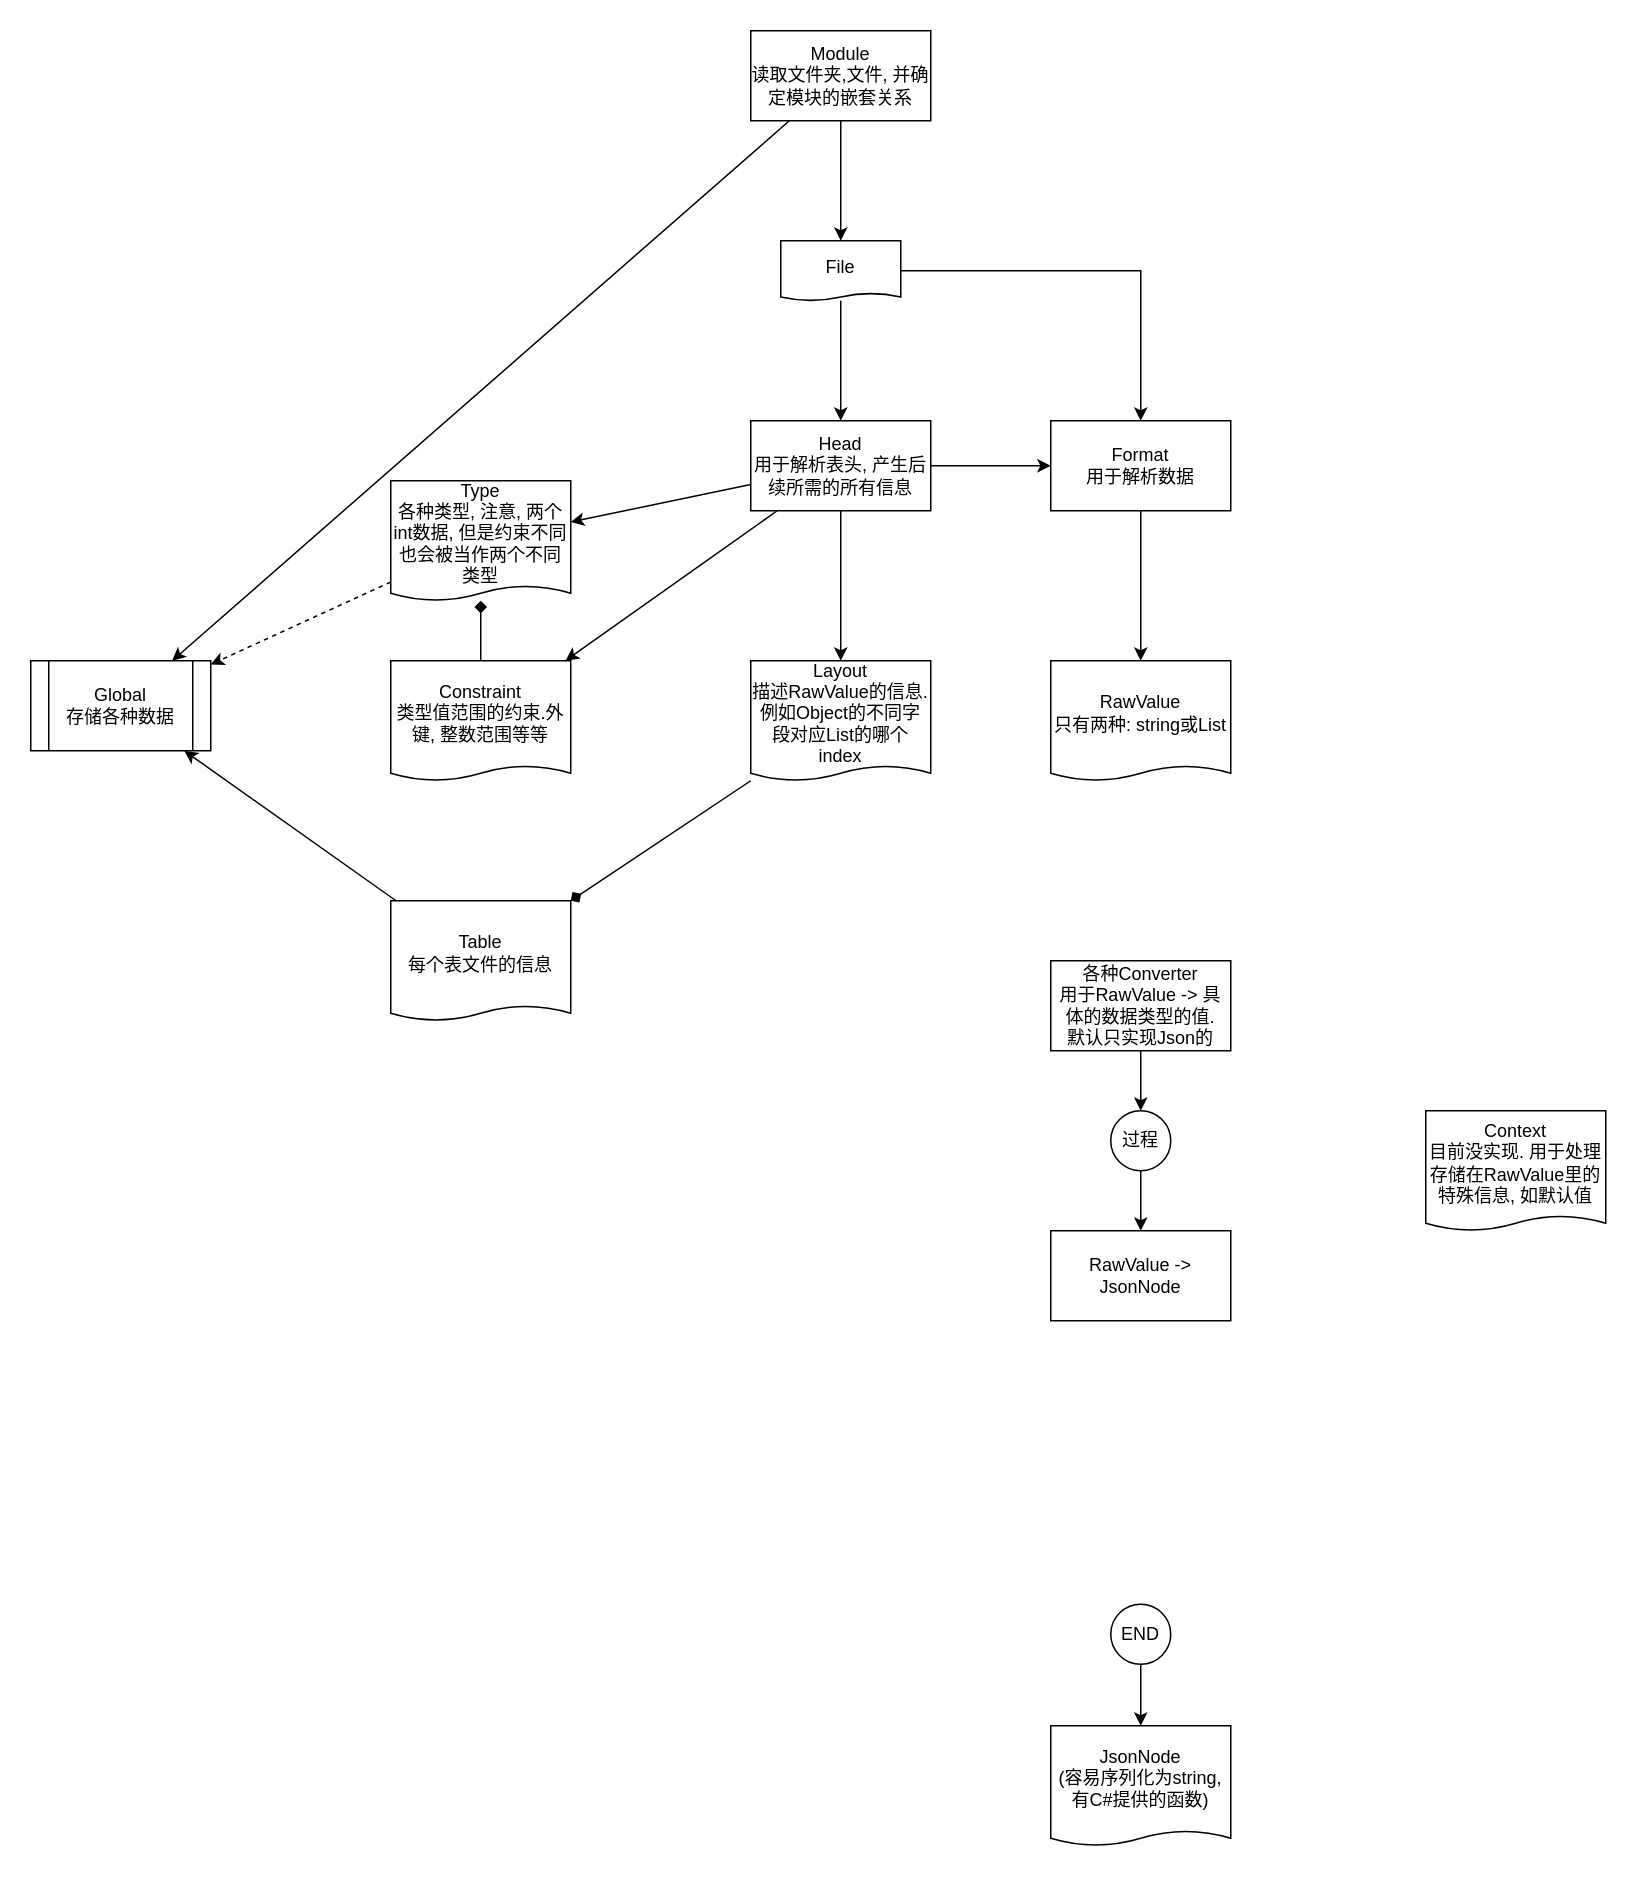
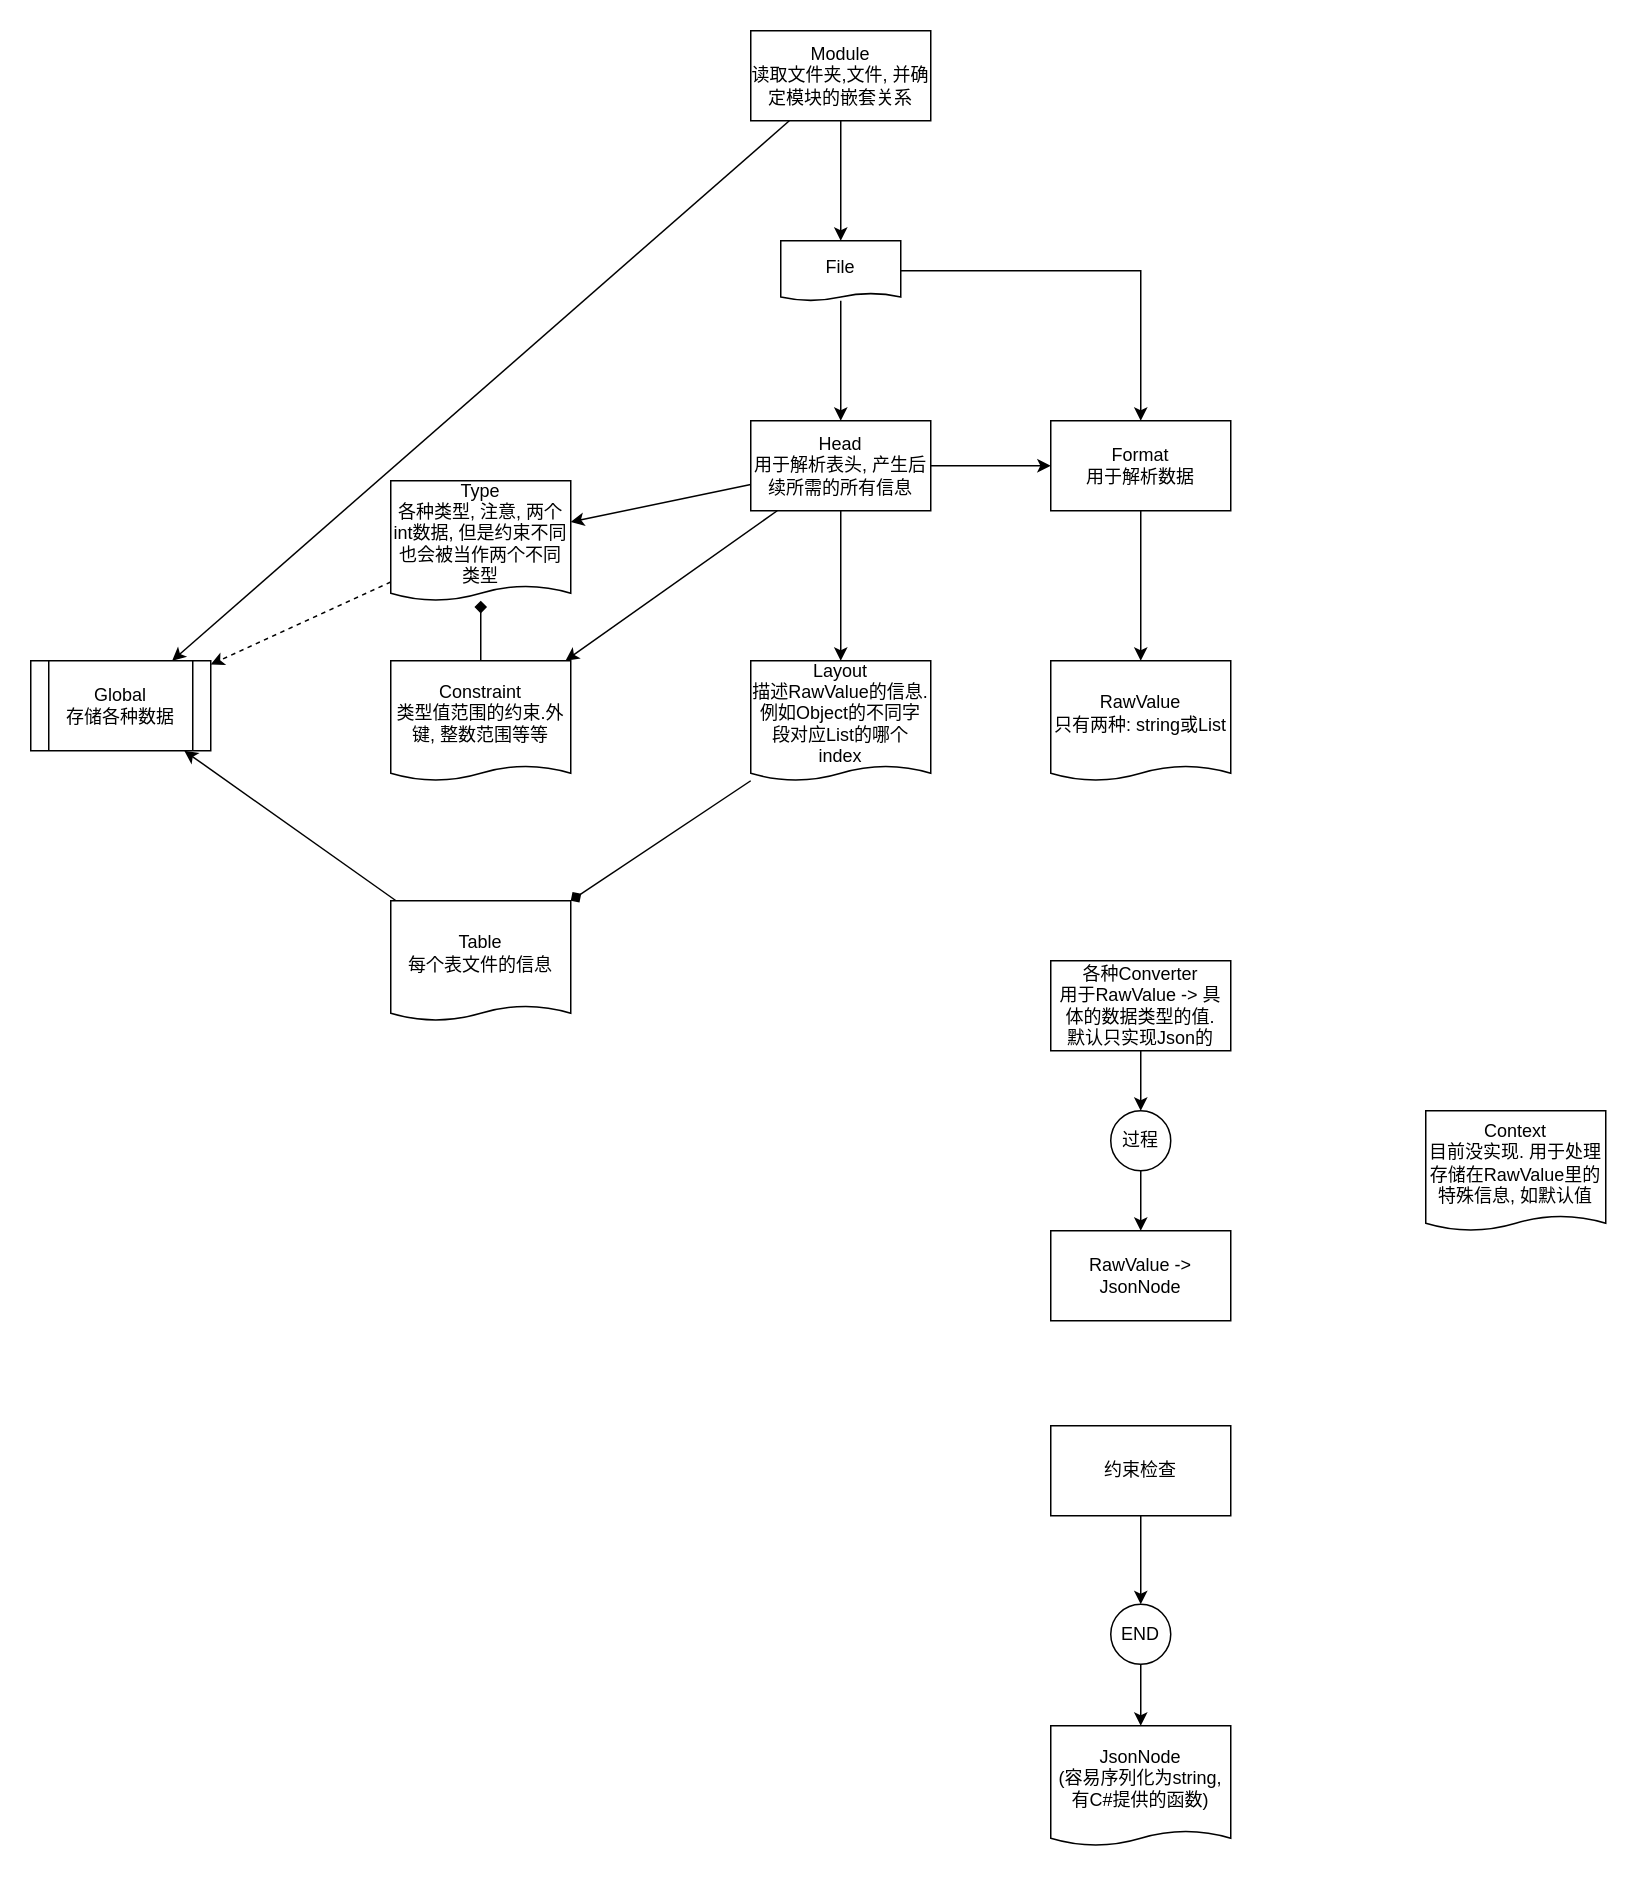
node "约束检查": added
edge "约束检查" -> "END": added
